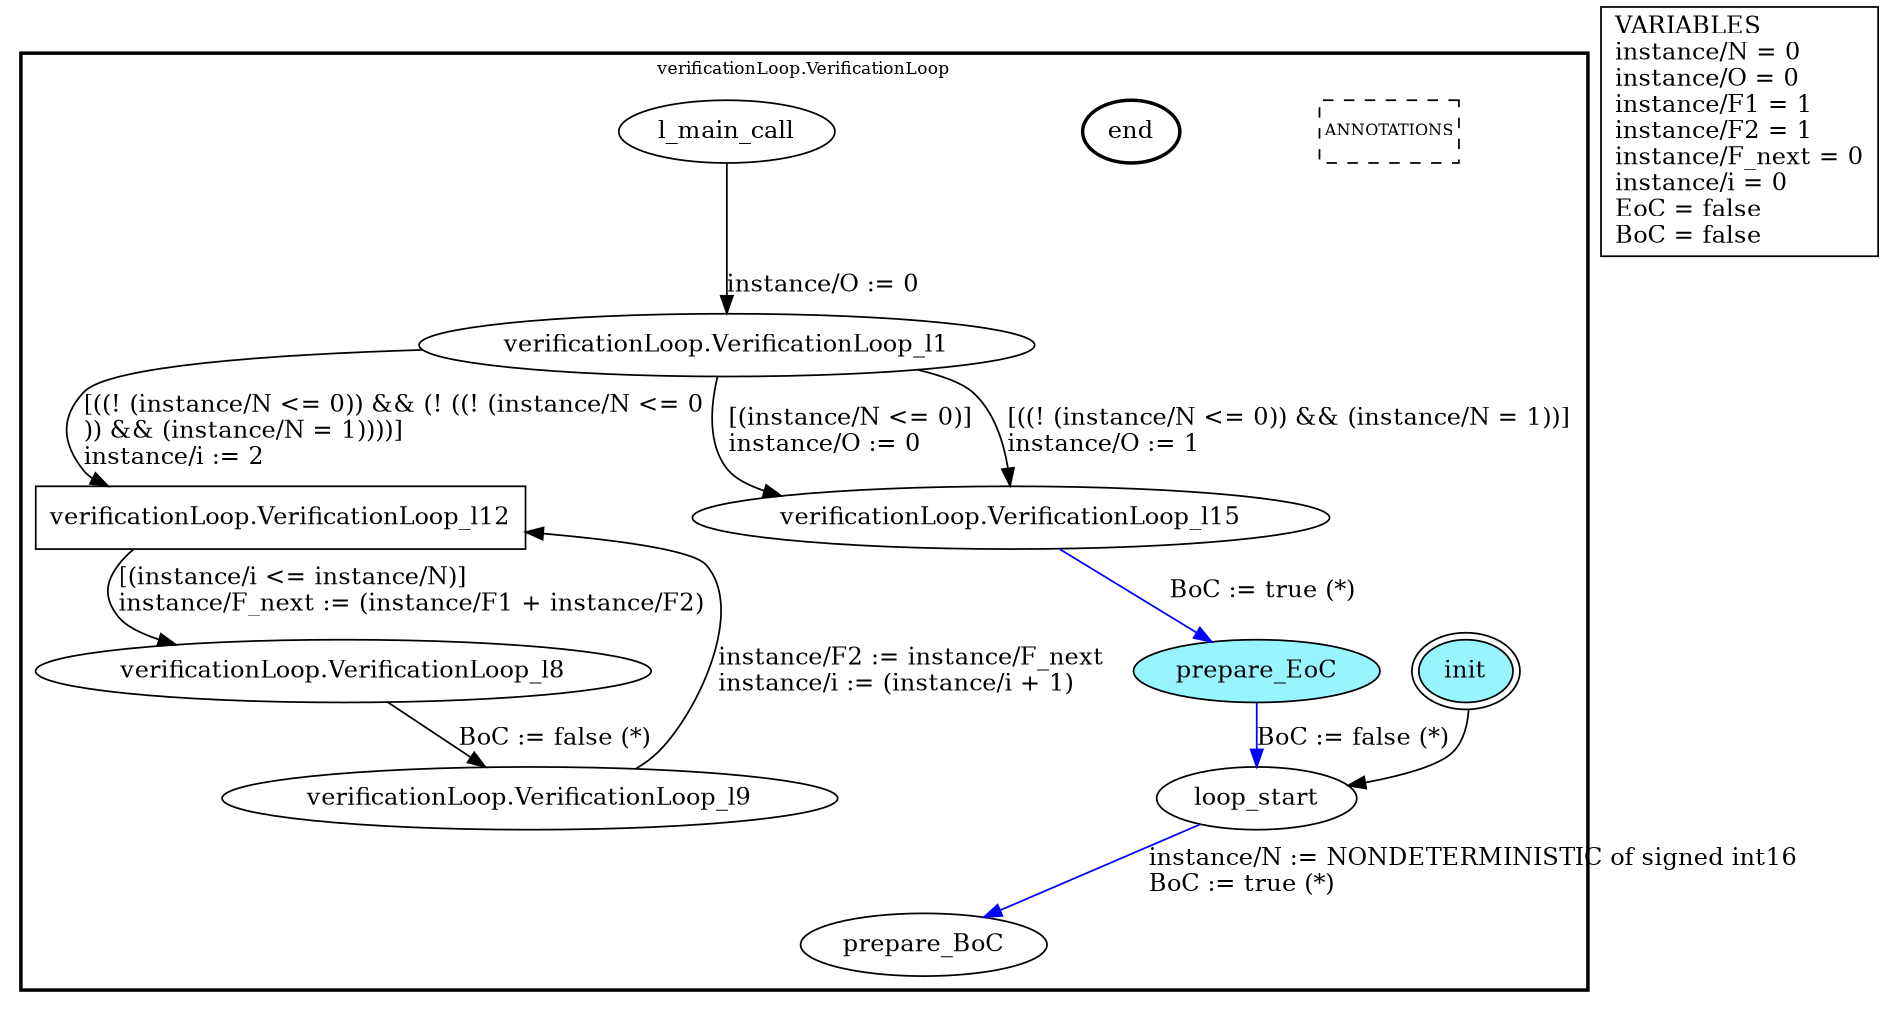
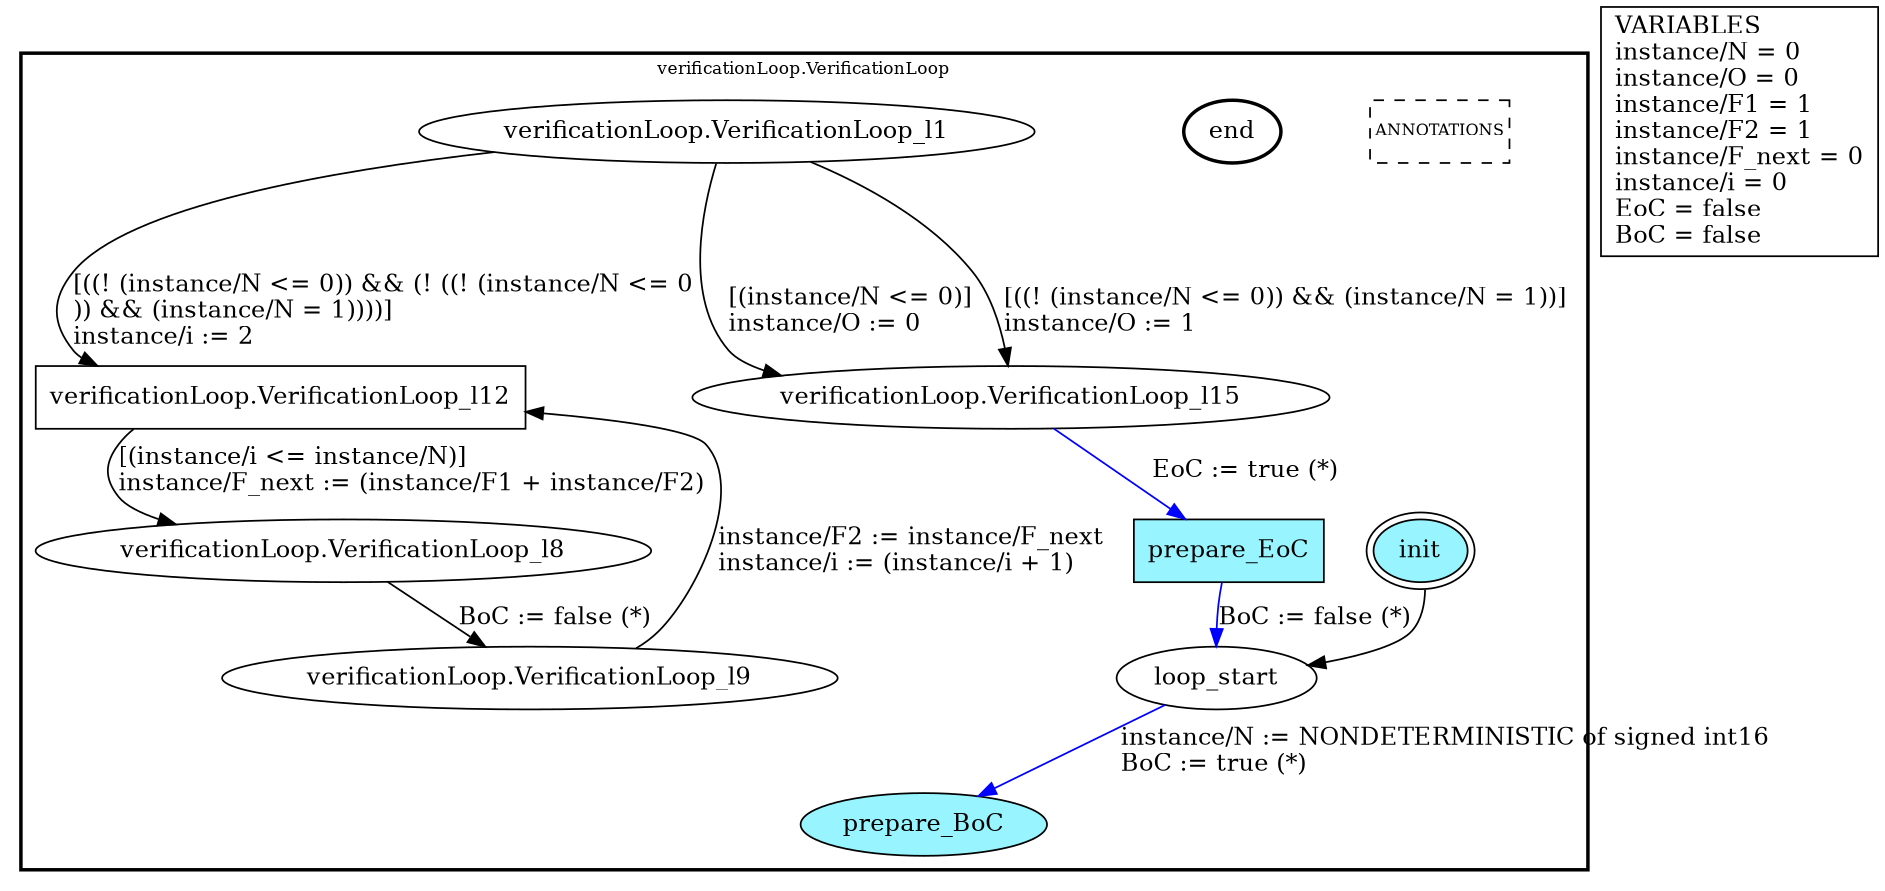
node "l_main_call": removed
edge "verificationLoop.VerificationLoop_l15" -> "prepare_EoC": label "BoC := true (*)" -> "EoC := true (*)"
node "prepare_EoC": shape ellipse -> box
node "prepare_BoC": fillcolor white -> cadetblue1
